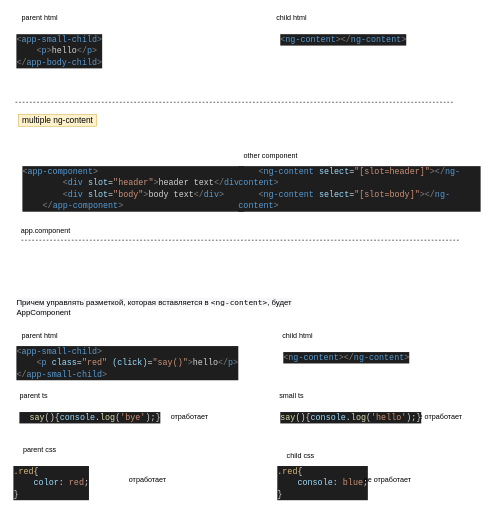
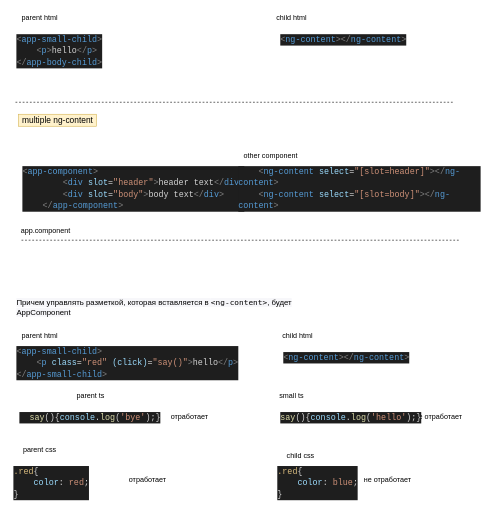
node "parent ts": moved (33, 396) -> (90, 396)
node ".red{ console: blue; }": label ".red{ console: blue; }" -> ".red{ color: blue; }"
